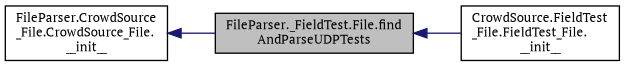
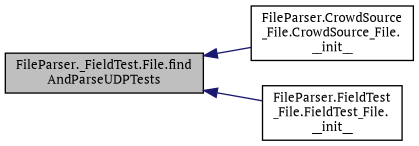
edge "FileParser._FieldTest.File.find AndParseUDPTests" -> "FileParser.CrowdSource _File.CrowdSource_File. __init__": reversed
node "CrowdSource.FieldTest _File.FieldTest_File. __init__": label "CrowdSource.FieldTest _File.FieldTest_File. __init__" -> "FileParser.FieldTest _File.FieldTest_File. __init__"
